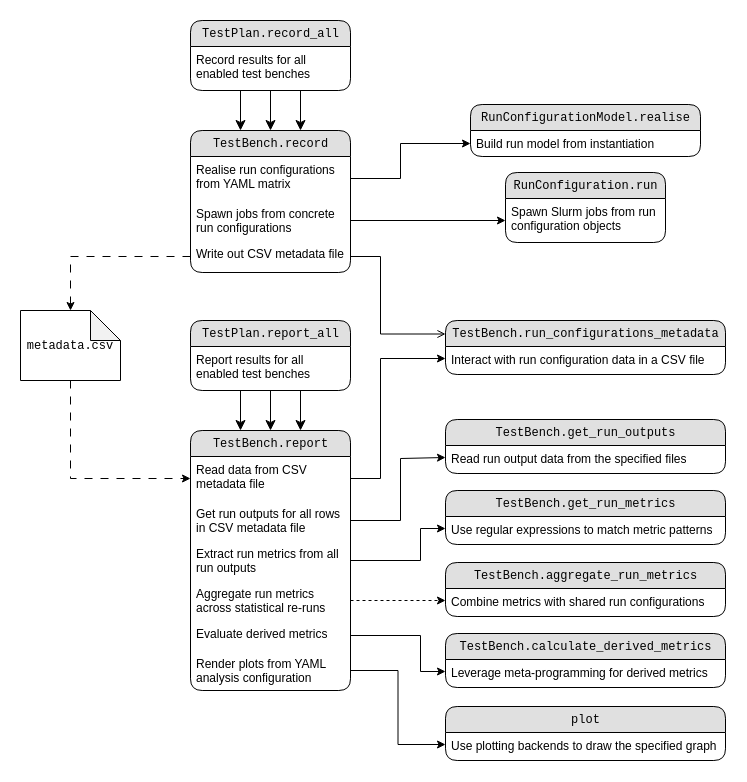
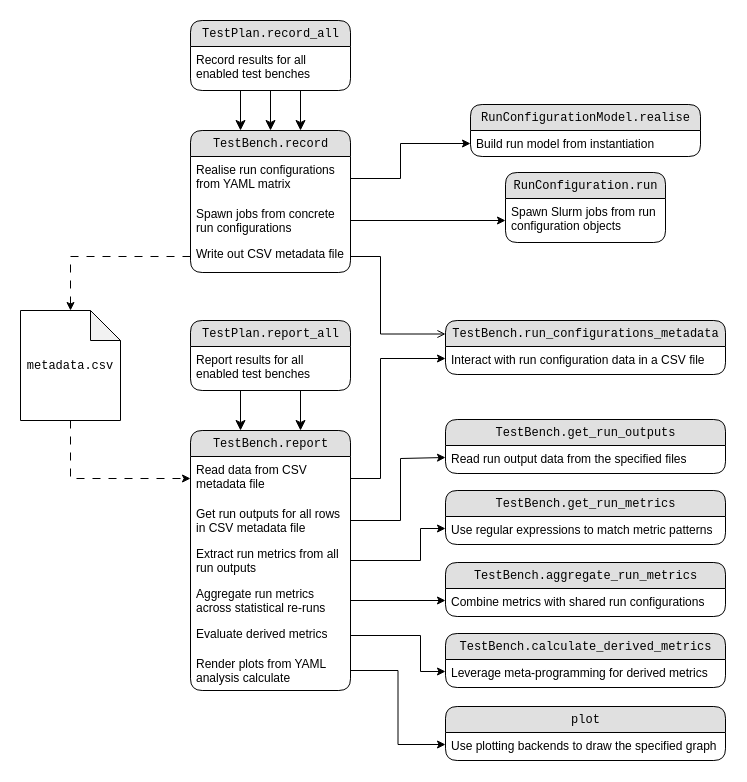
node "metadata.csv": size 100x70 -> 100x110
edge "TestPlan.report_all" -> "TestBench.report": removed
edge "Aggregate run metrics across statistical re-runs" -> "Combine metrics with shared run configurations": style dashed -> solid
node "Render plots from YAML analysis configuration": label "Render plots from YAML analysis configuration" -> "Render plots from YAML analysis calculate"
